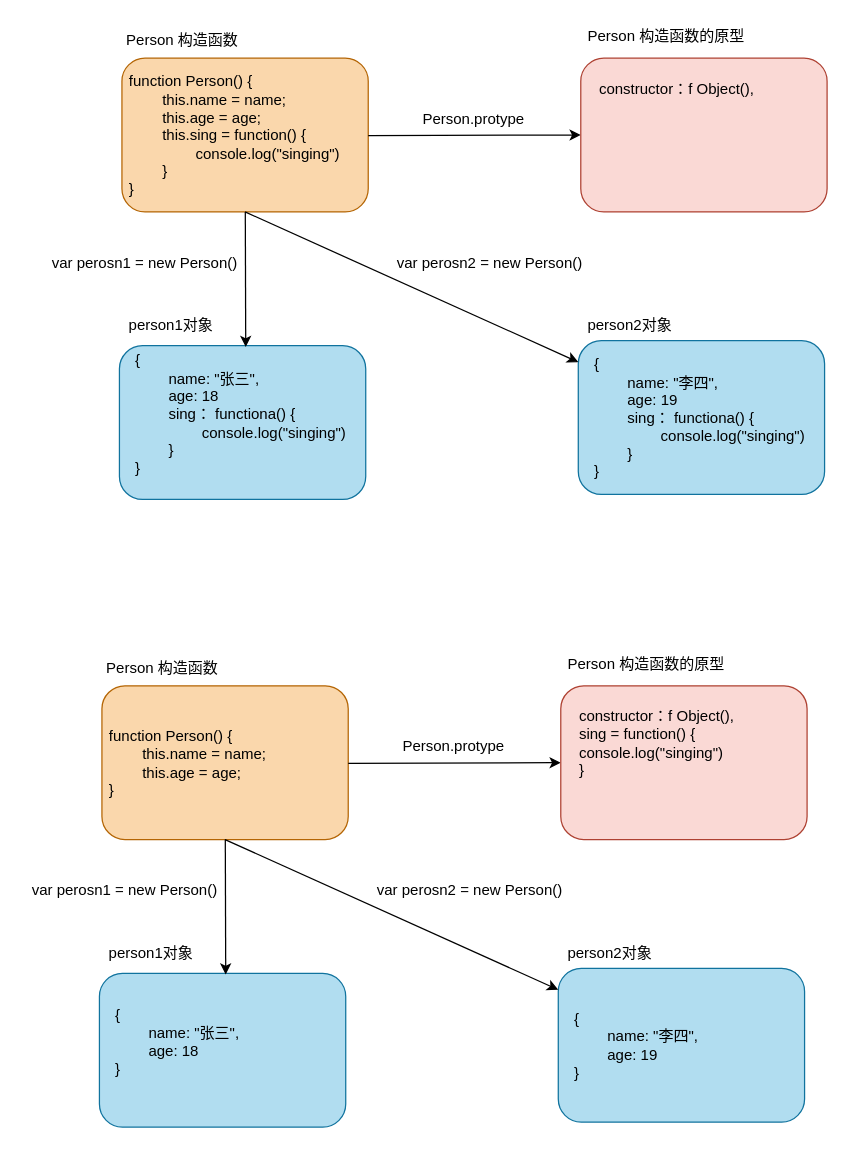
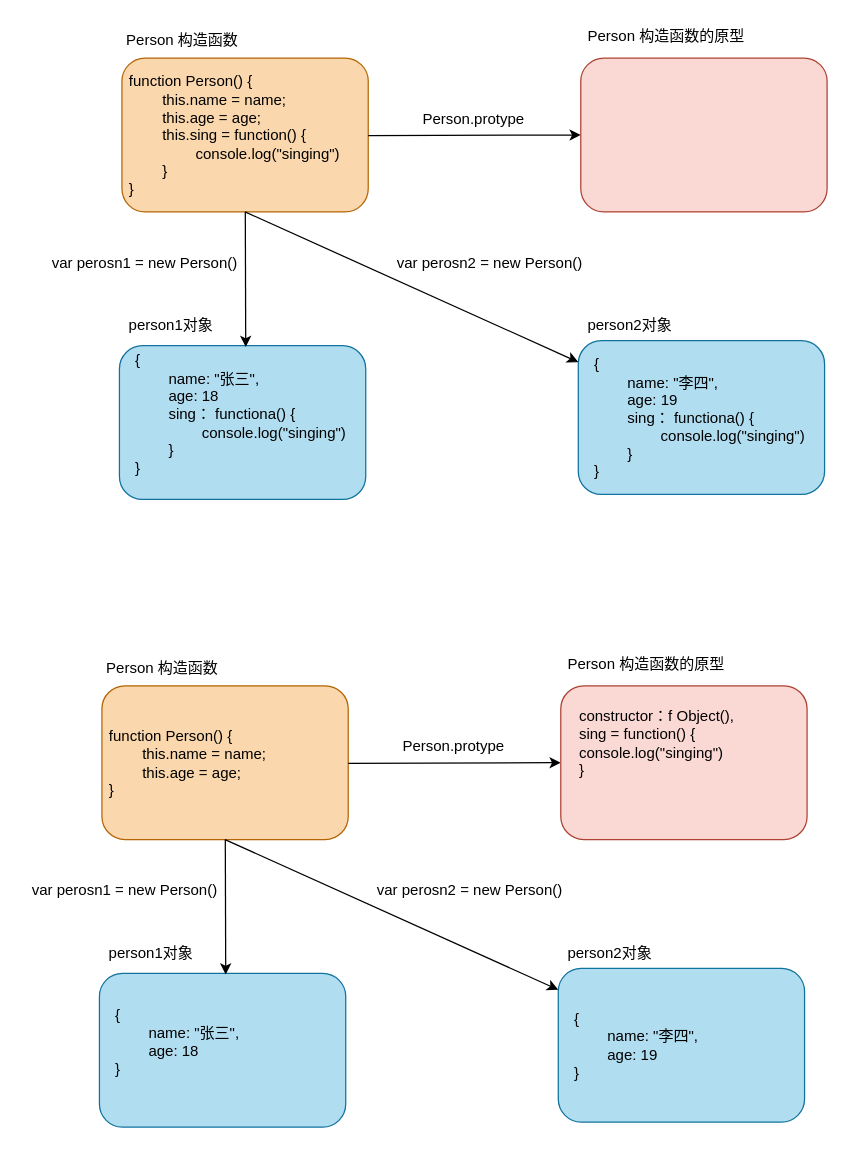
node "constructor：f Object(),": removed
